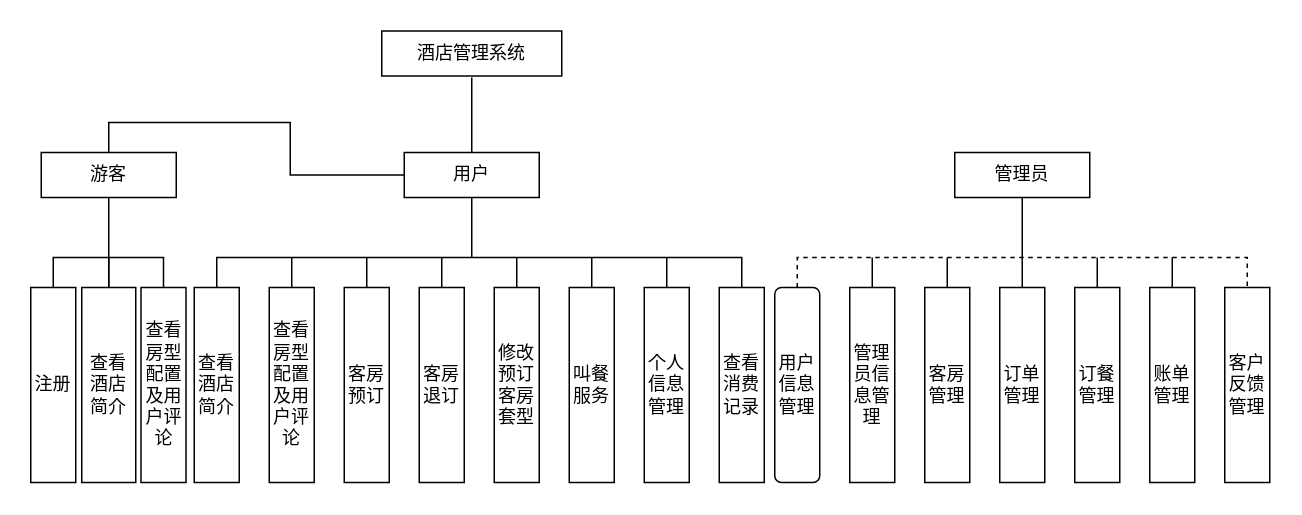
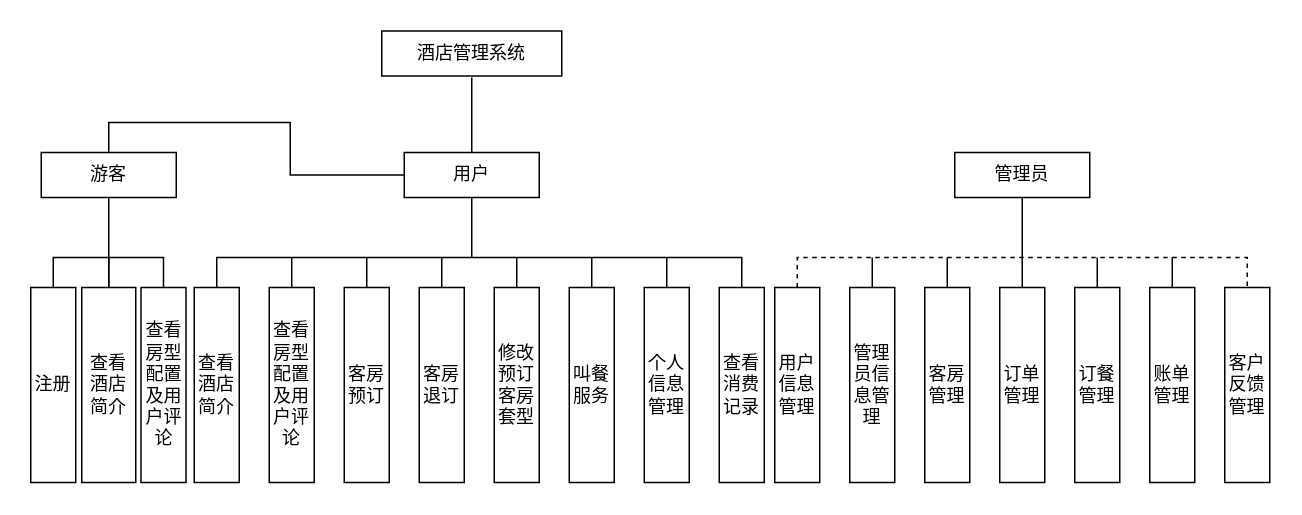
node "用户信息管理": shape rounded rectangle -> rectangle
